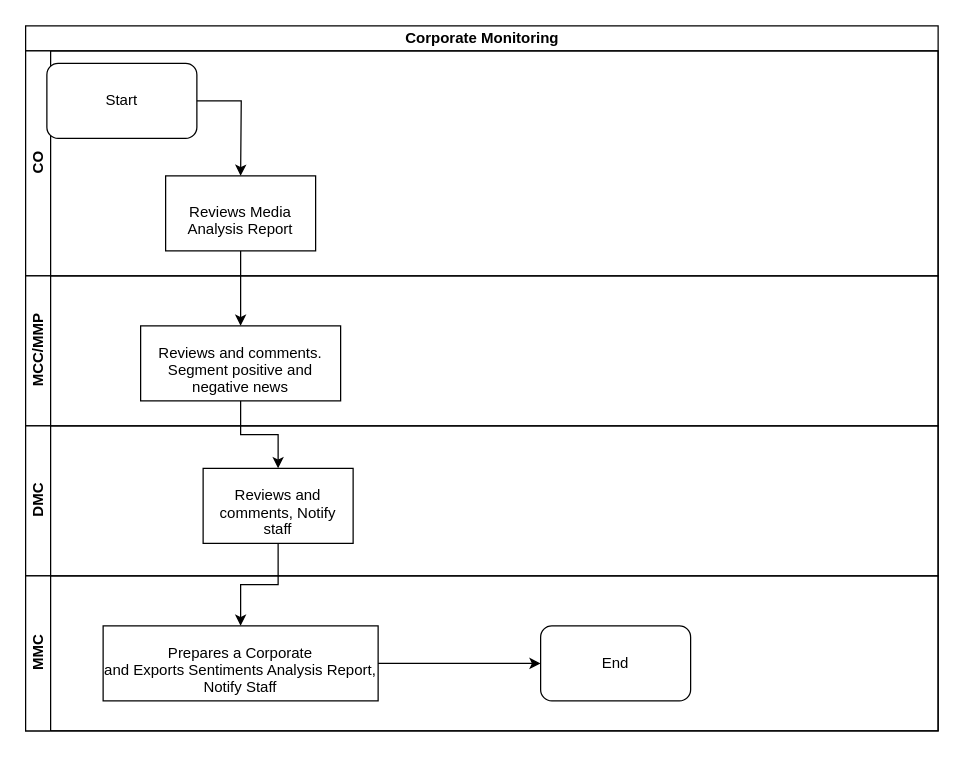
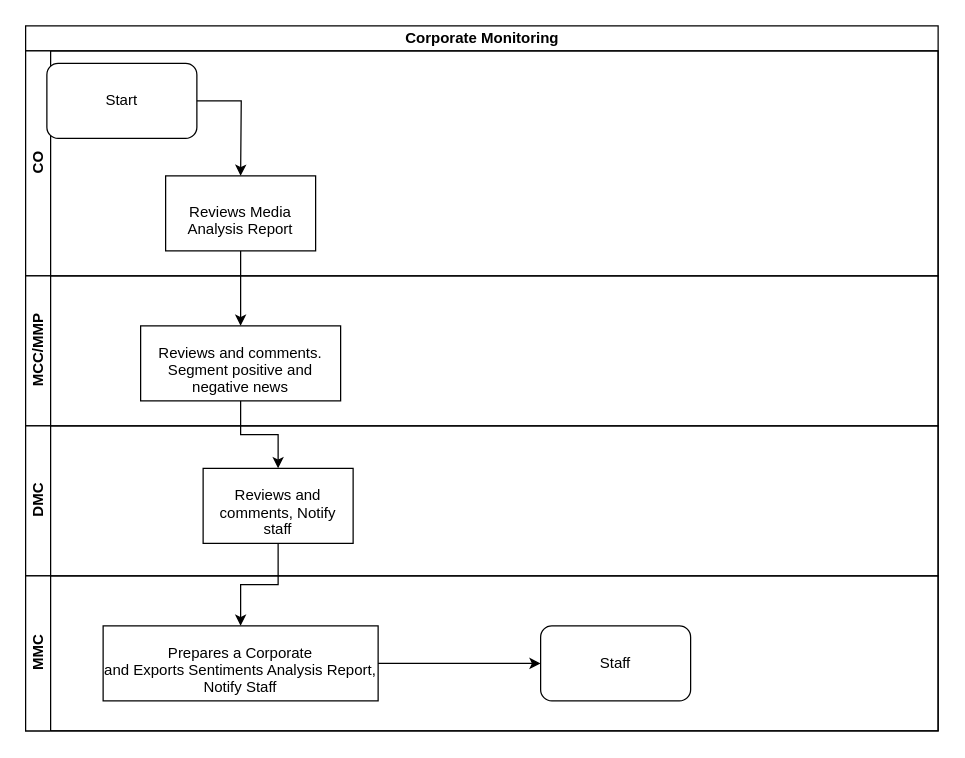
node "End": label "End" -> "Staff"
